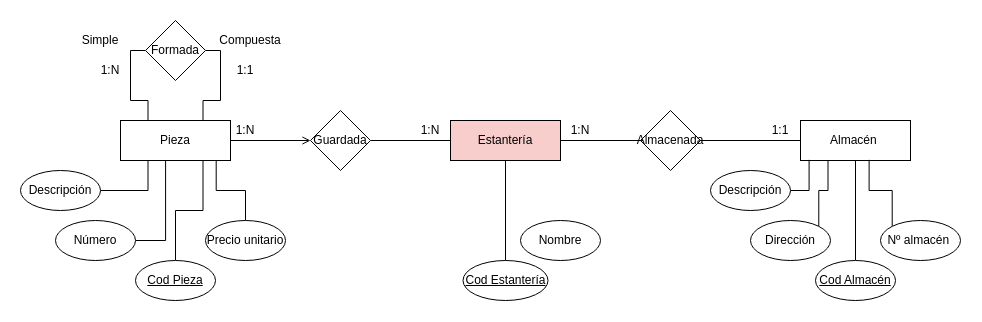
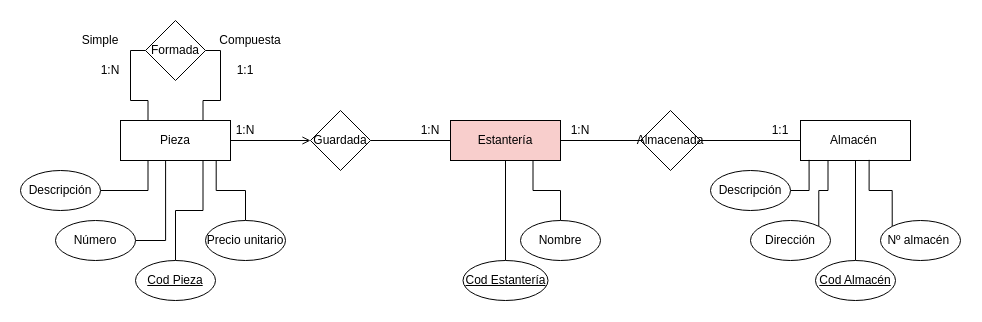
edge "Estantería" -- "Nombre": added
